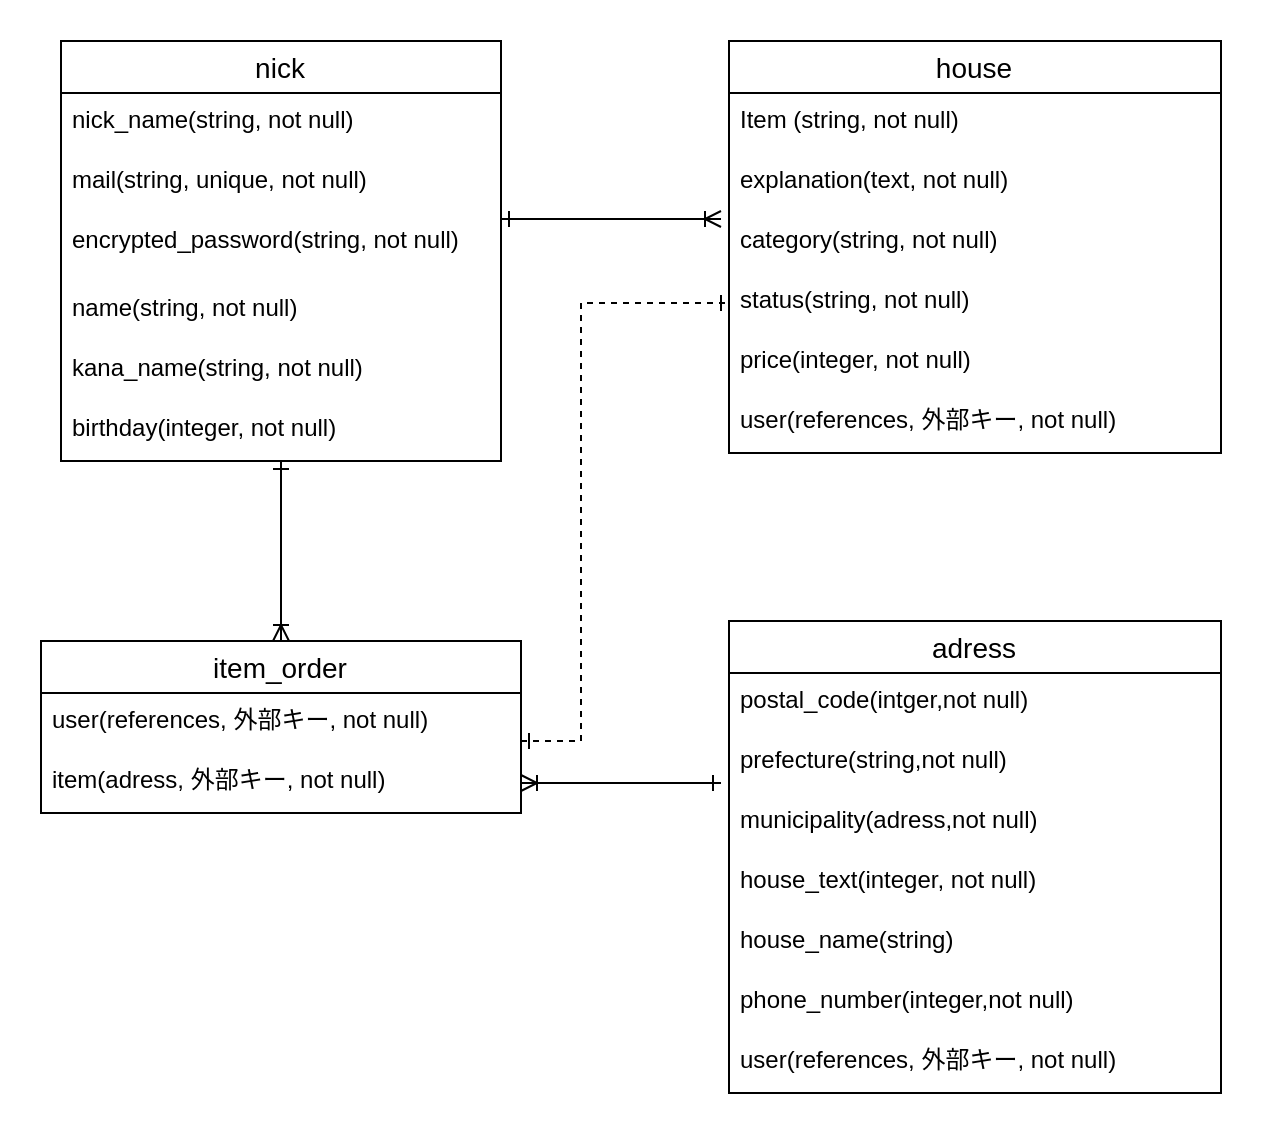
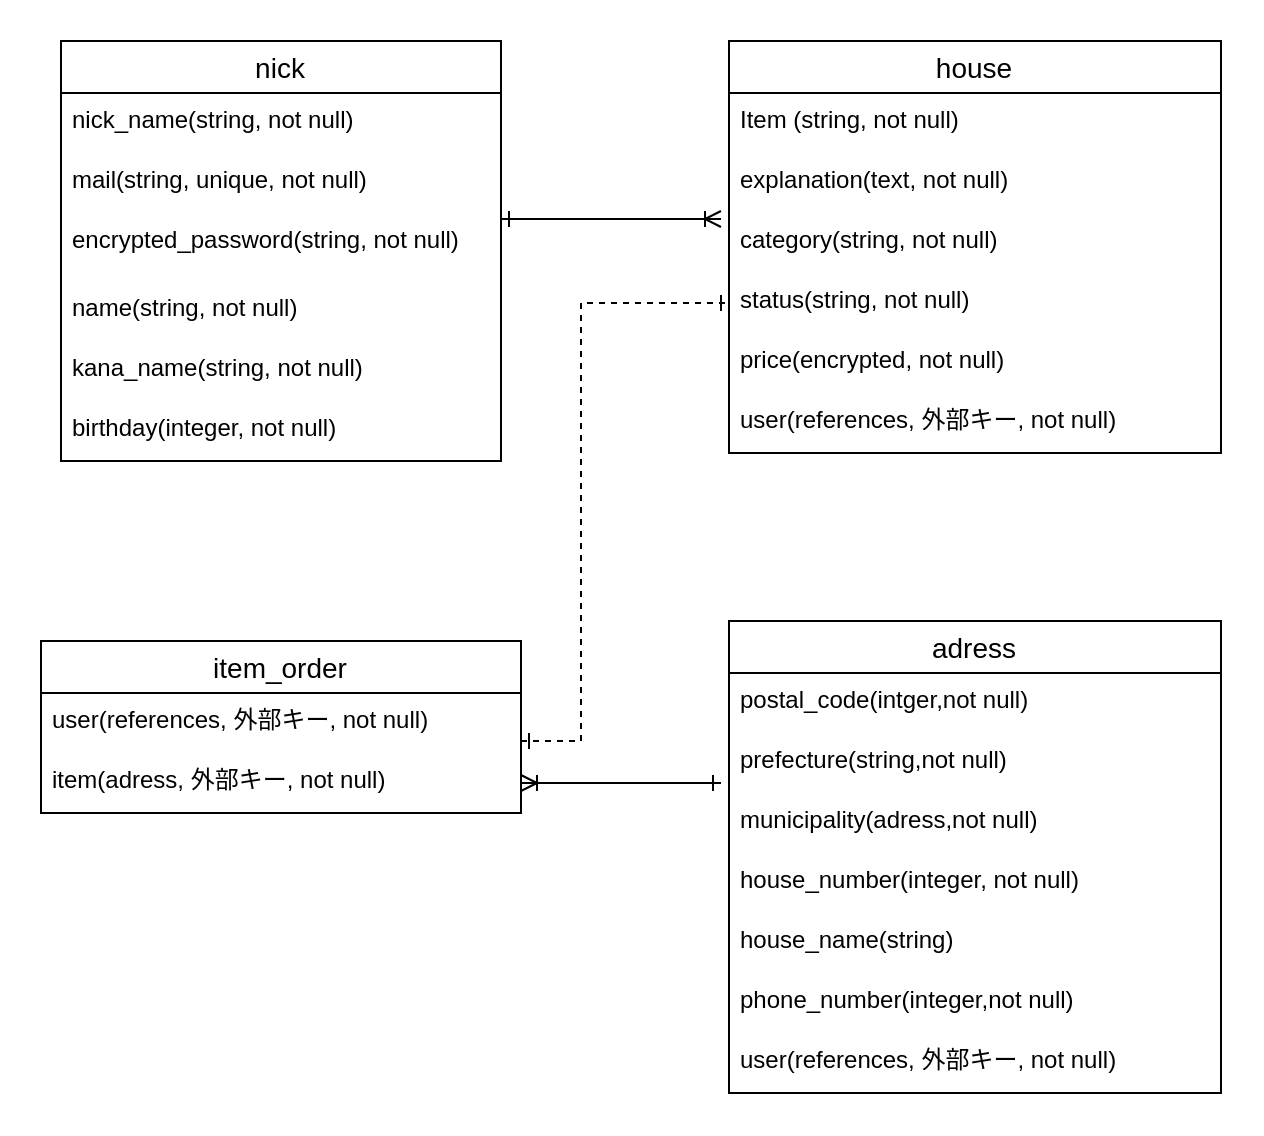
node "price(integer, not null)": label "price(integer, not null)" -> "price(encrypted, not null)"
edge "nick" -- "item_order": removed
node "house_text(integer, not null)": label "house_text(integer, not null)" -> "house_number(integer, not null)"
